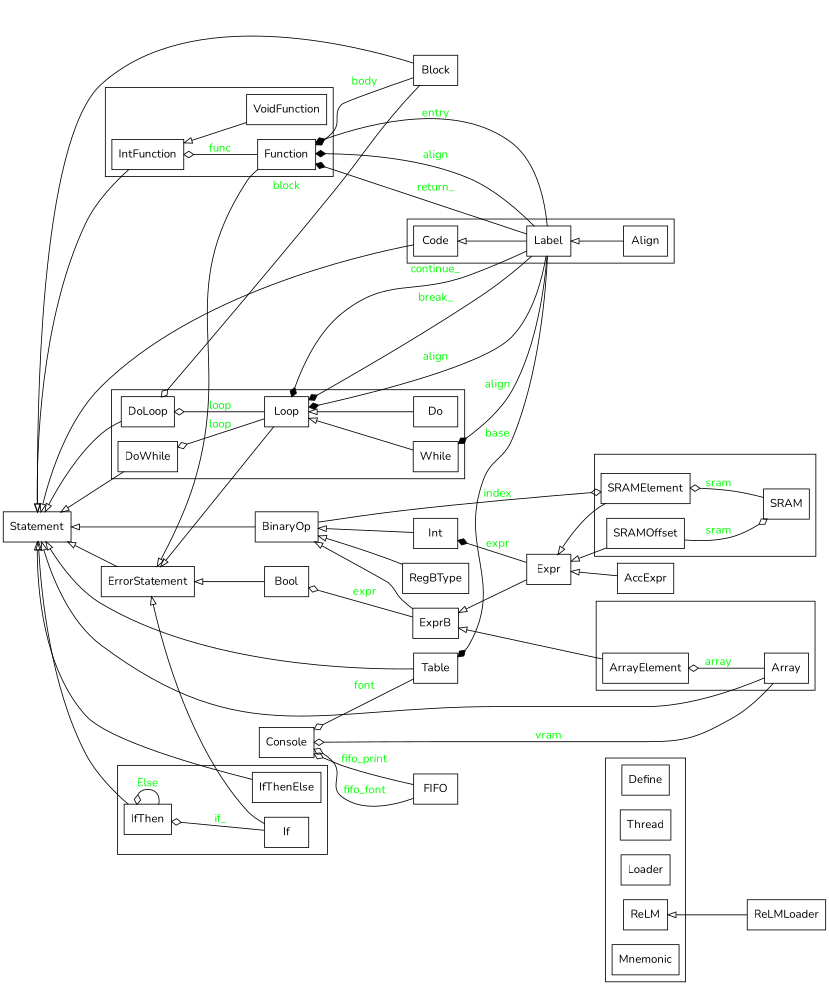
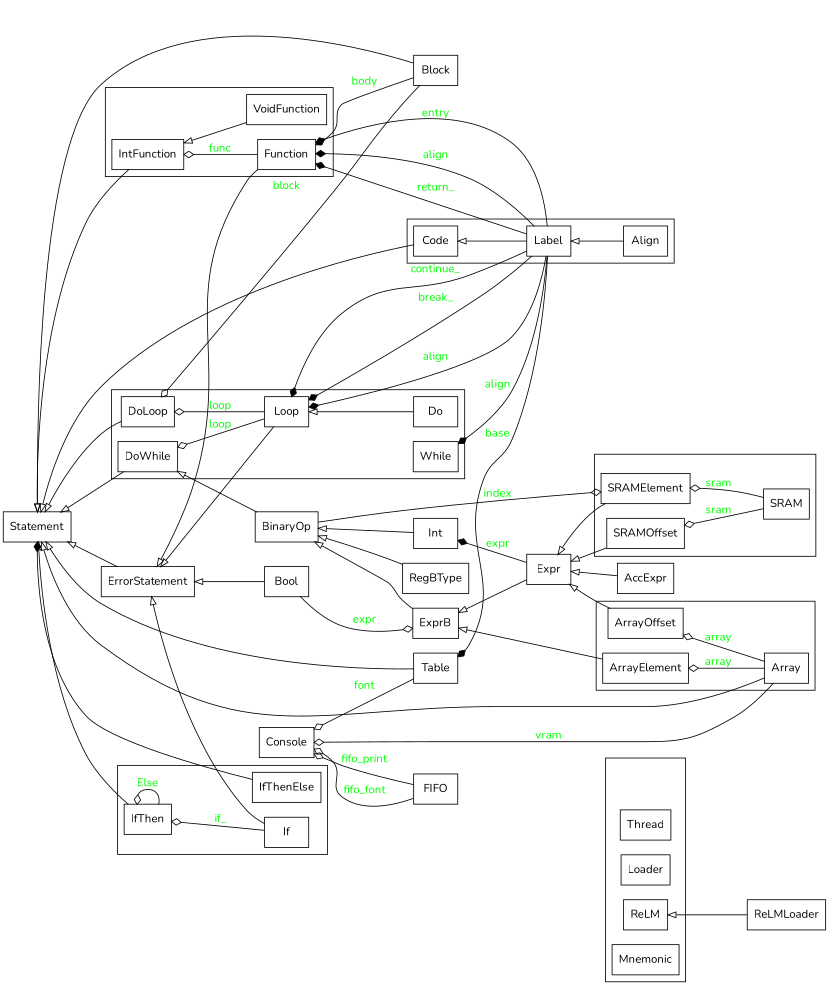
edge "While" -> "Loop": removed
edge "BinaryOp" -> "Statement": now "BinaryOp" -> "DoWhile"
edge "SRAMOffset" -> "SRAM": reversed
edge "ExprB" -> "Bool": reversed
node "ArrayOffset": added
edge "IfThenElse" -> "Statement": arrowhead empty -> diamond
node "Define": removed
